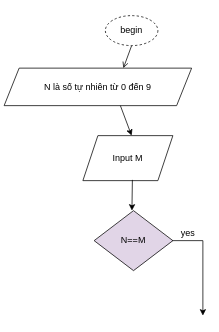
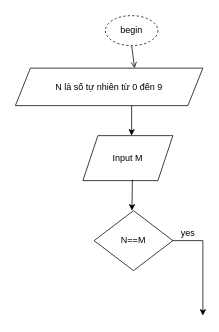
node "N là số tự nhiên từ 0 đến 9": moved (98, 87) -> (109, 87)
node "N==M": fillcolor #e1d5e7 -> #ffffff
